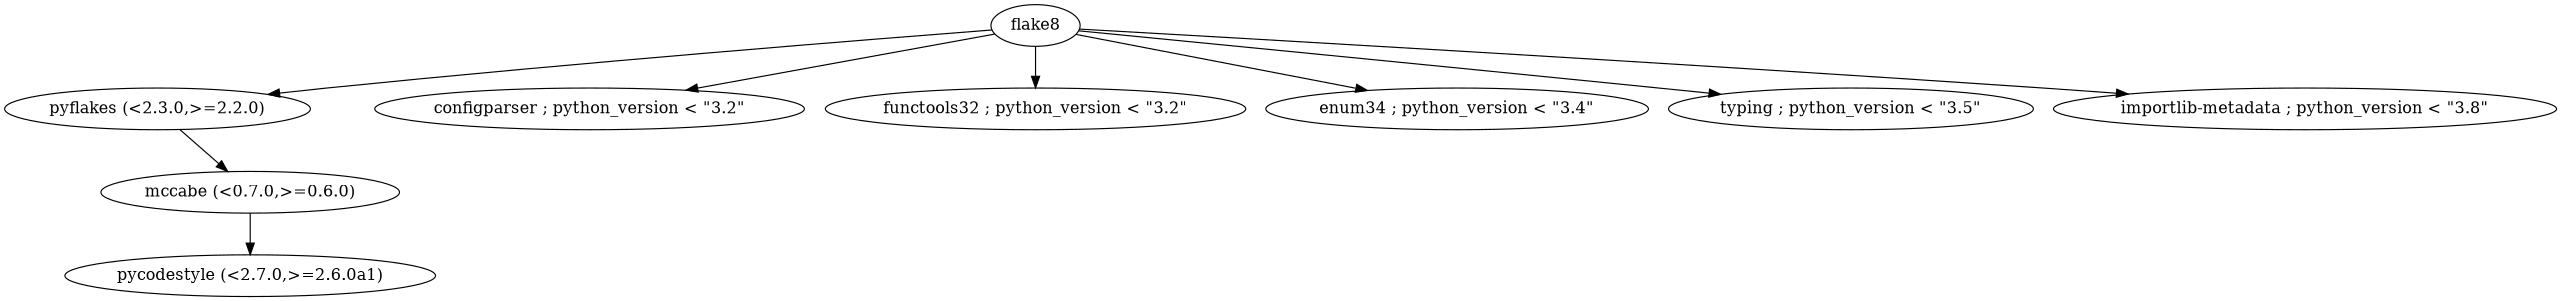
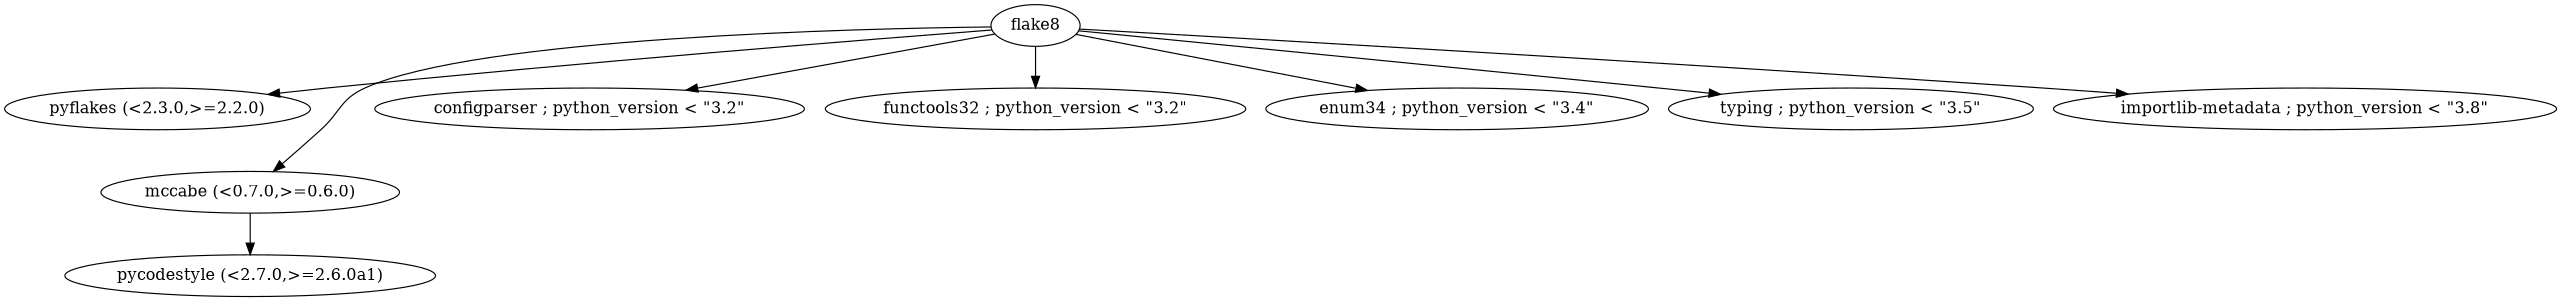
edge "pyflakes (<2.3.0,>=2.2.0)" -> "mccabe (<0.7.0,>=0.6.0)": now "flake8" -> "mccabe (<0.7.0,>=0.6.0)"
